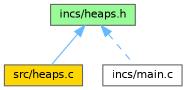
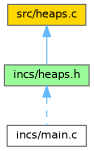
edge "src/heaps.c" -> "incs/heaps.h": reversed
